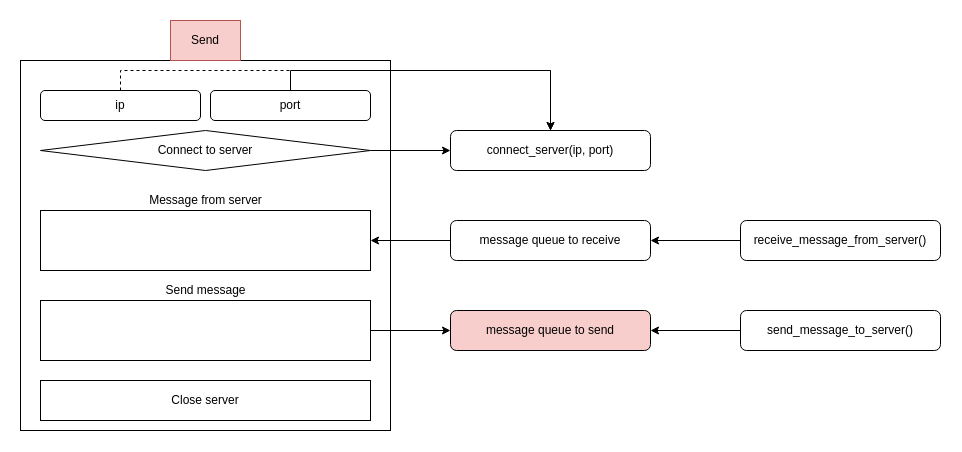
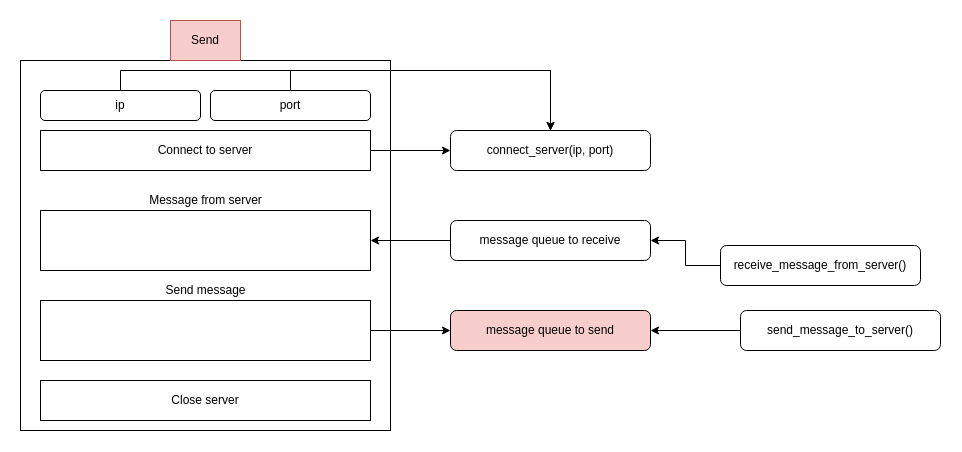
edge "ip" -> "connect_server(ip, port)": style dashed -> solid
node "Connect to server": shape diamond -> rectangle
node "receive_message_from_server()": moved (841, 241) -> (821, 266)
